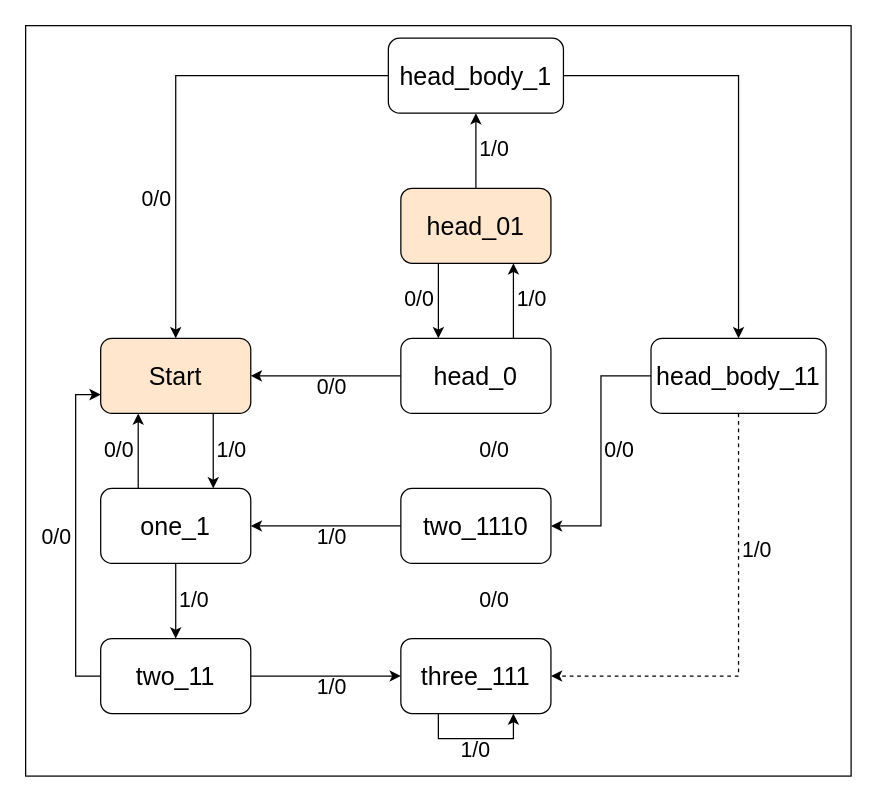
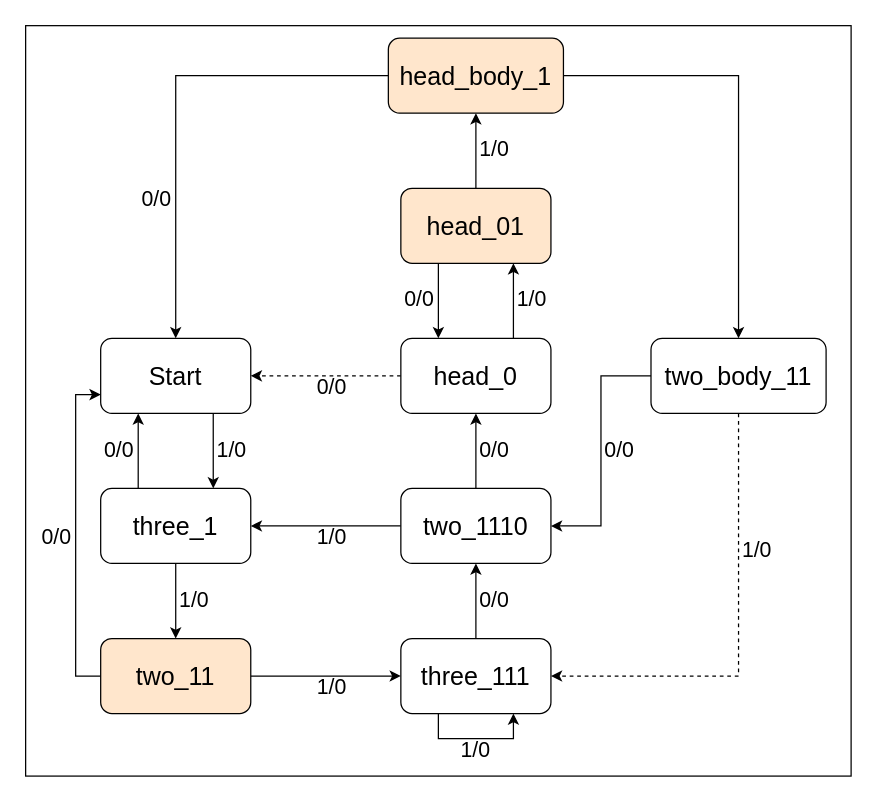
node "head_body_1": fillcolor #ffffff -> #ffe6cc
node "Start": fillcolor #ffe6cc -> #ffffff
edge "head_0" -> "Start": style solid -> dashed
node "head_body_11": label "head_body_11" -> "two_body_11"
edge "two_1110" -> "head_0": added
node "one_1": label "one_1" -> "three_1"
edge "three_111" -> "two_1110": added
node "two_11": fillcolor #ffffff -> #ffe6cc
